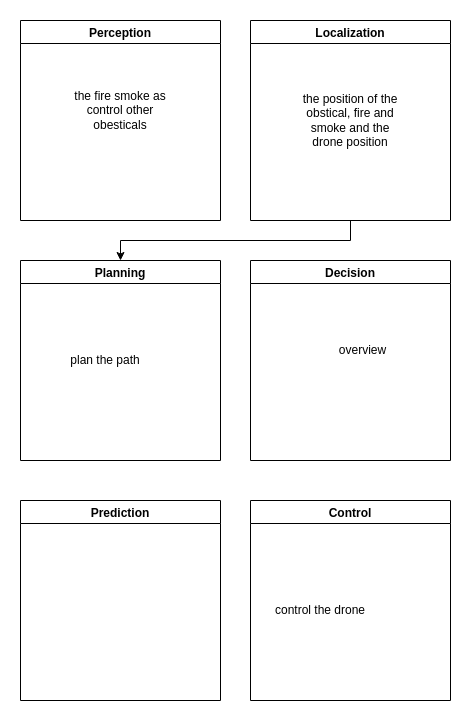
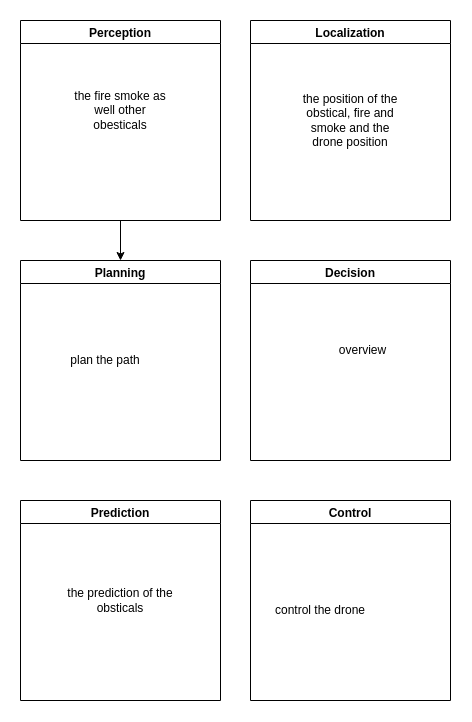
node "the fire smoke as control other obesticals": label "the fire smoke as control other obesticals" -> "the fire smoke as well other obesticals"
edge "Perception" -> "Planning": added
edge "Localization" -> "Planning": removed
node "the prediction of the obsticals": added
